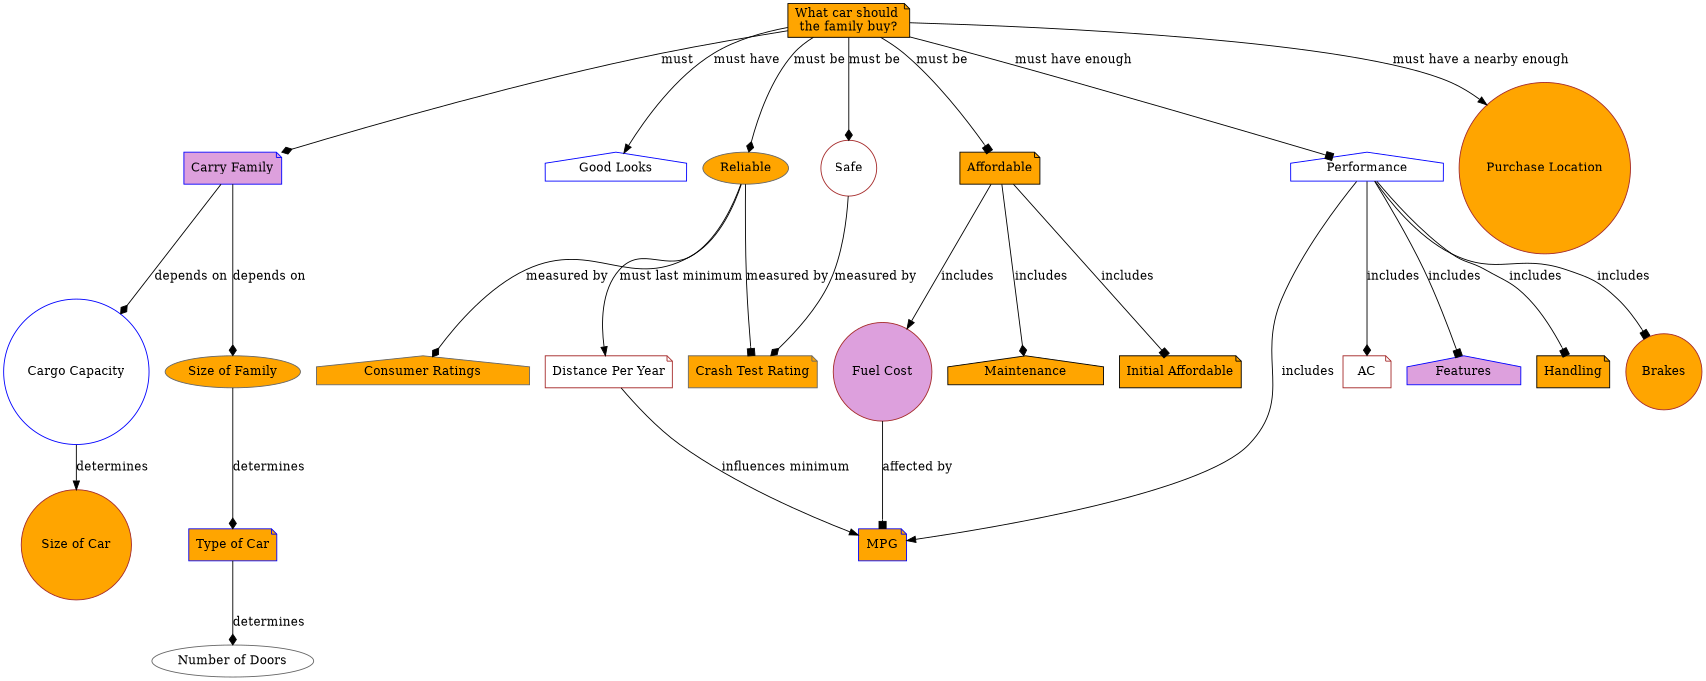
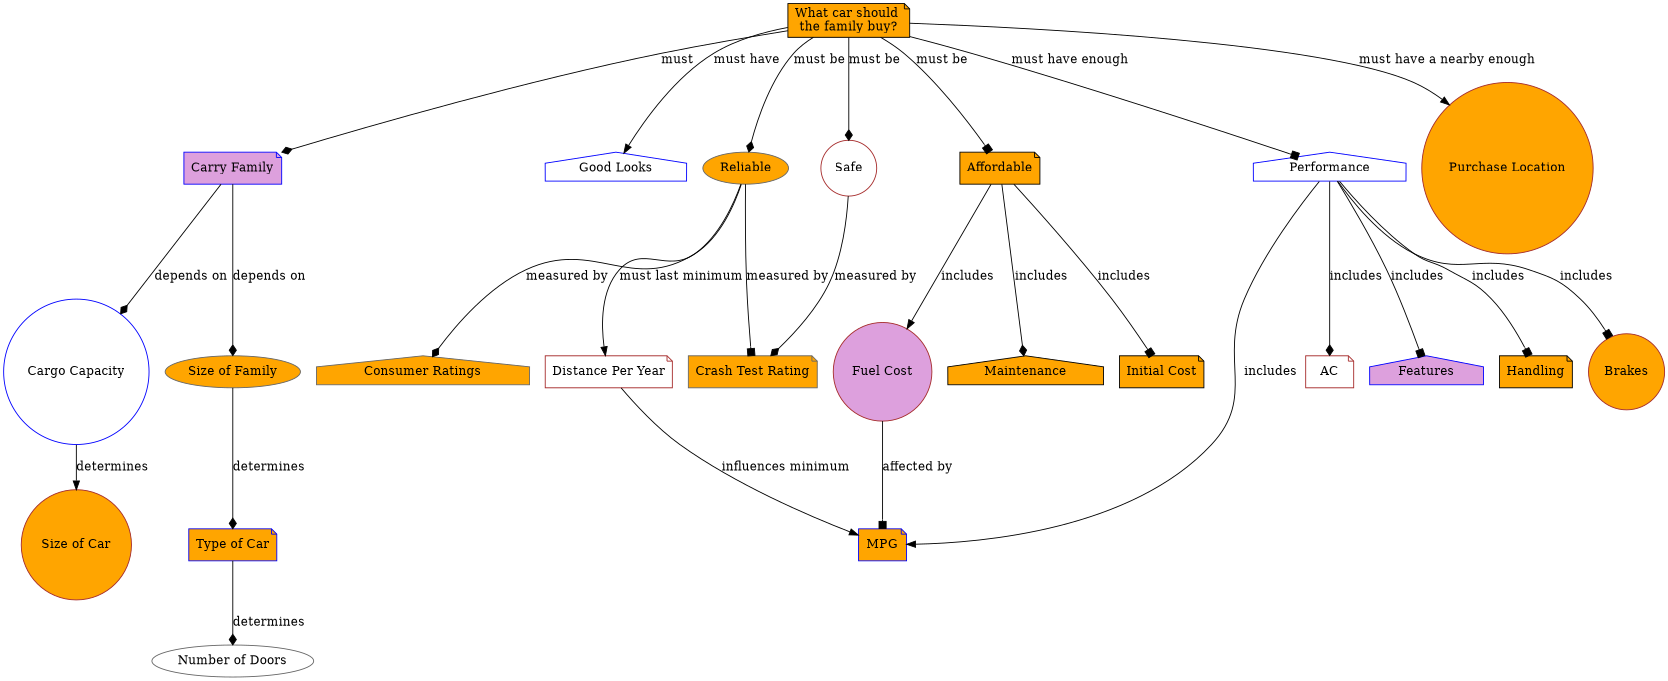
node "Initial Affordable": label "Initial Affordable" -> "Initial Cost"
